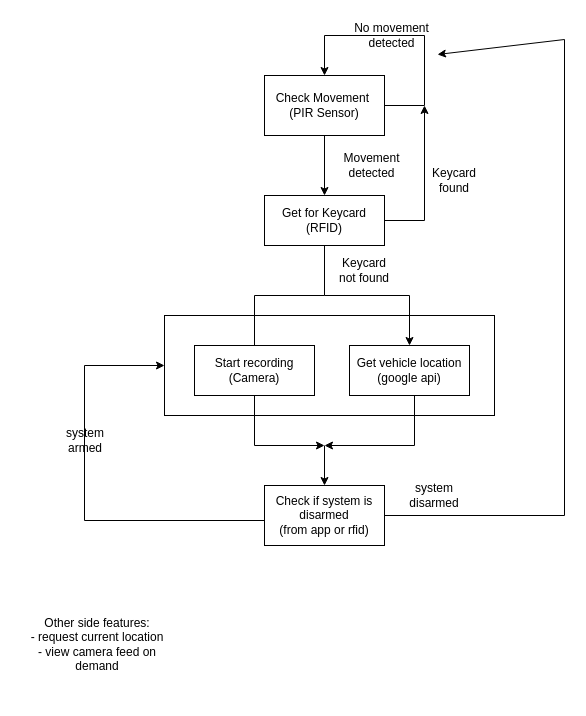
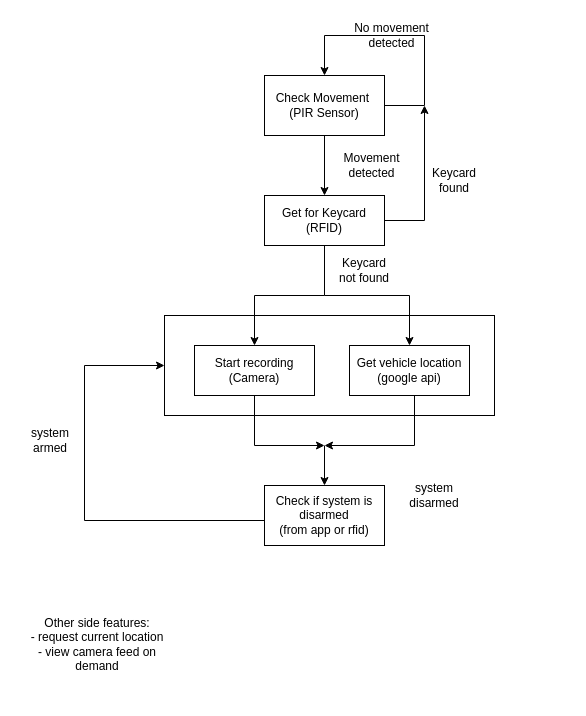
edge "Check if system is disarmed (from app or rfid)" -> "No movement detected": removed
edge "Get for Keycard (RFID)" -- "Start recording (Camera)": arrowhead none -> classic
node "system armed": moved (86, 441) -> (51, 441)
